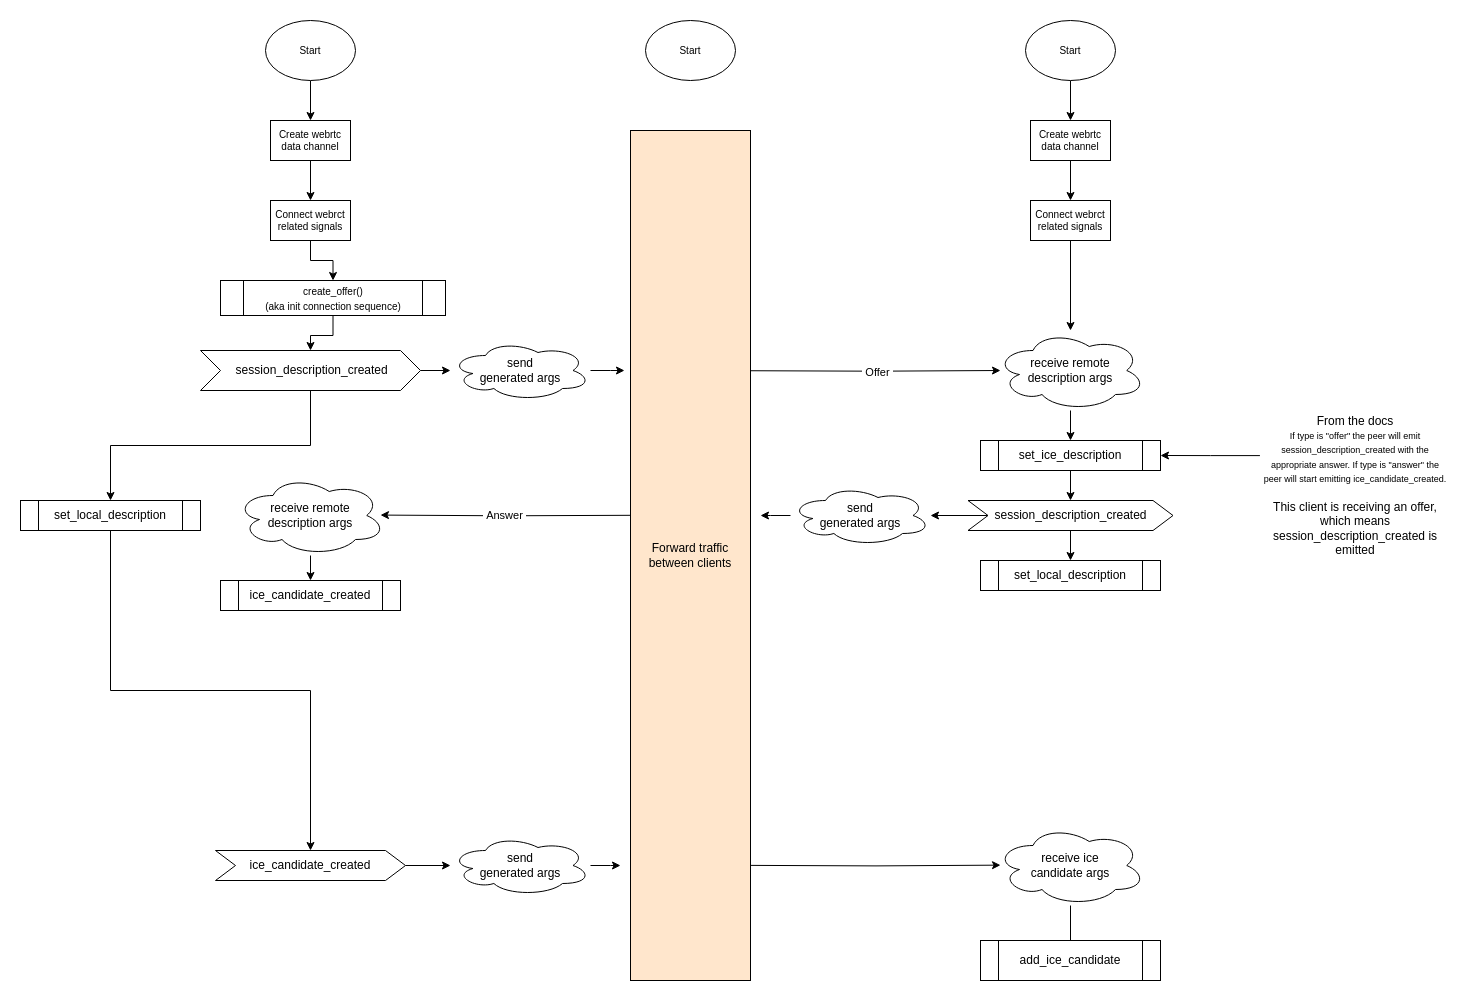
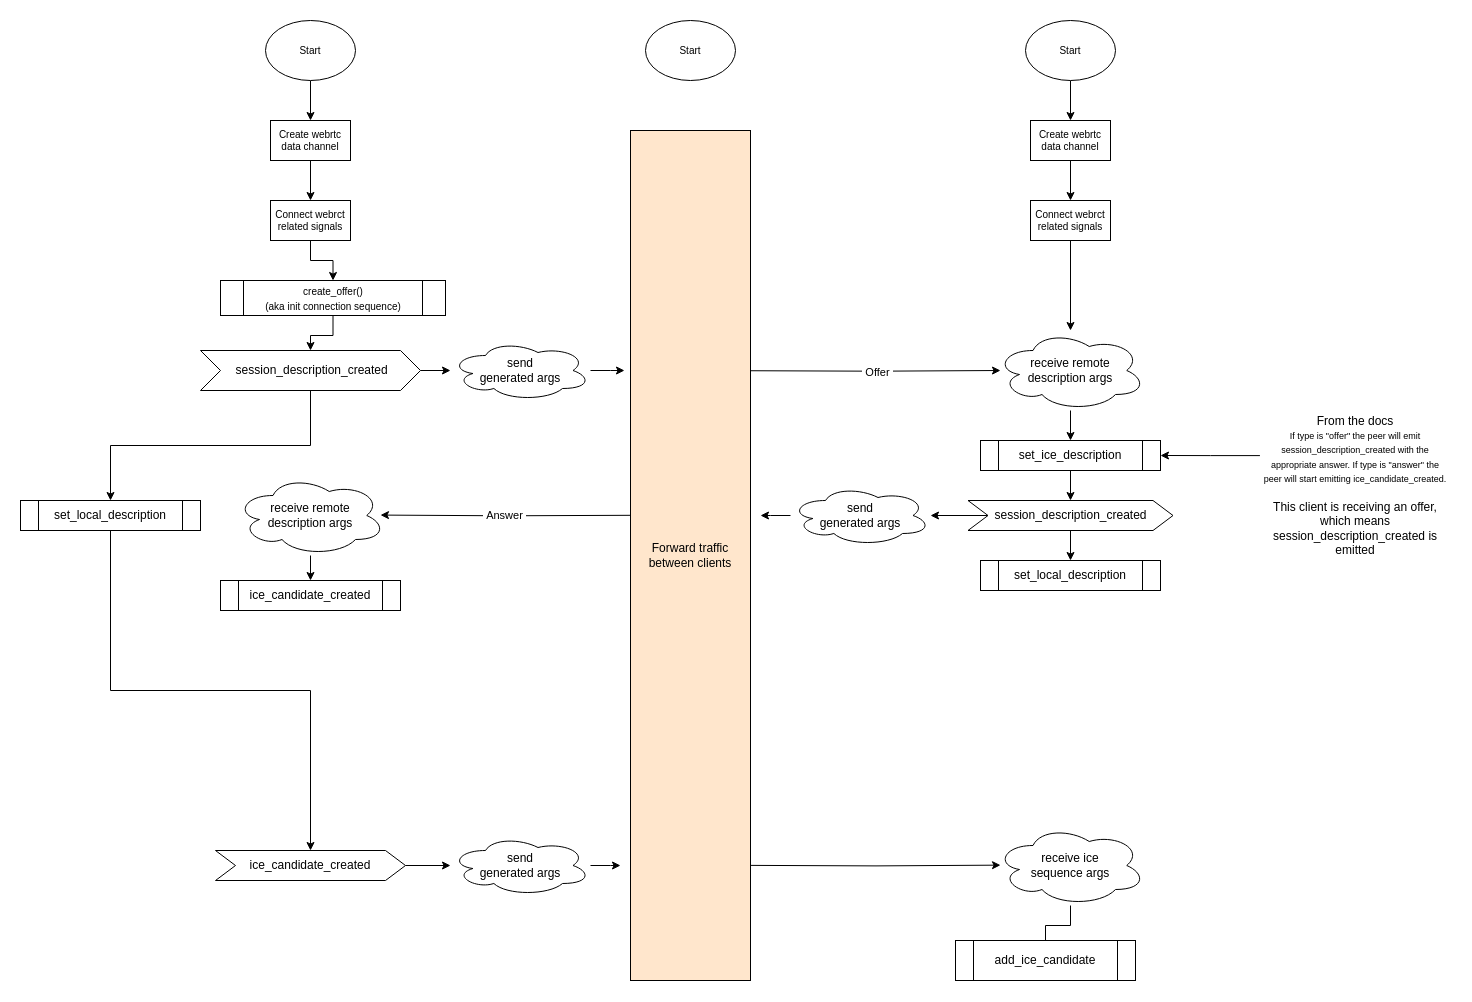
node "receive ice candidate args": label "receive ice candidate args" -> "receive ice sequence args"
node "add_ice_candidate": moved (1071, 961) -> (1046, 961)
